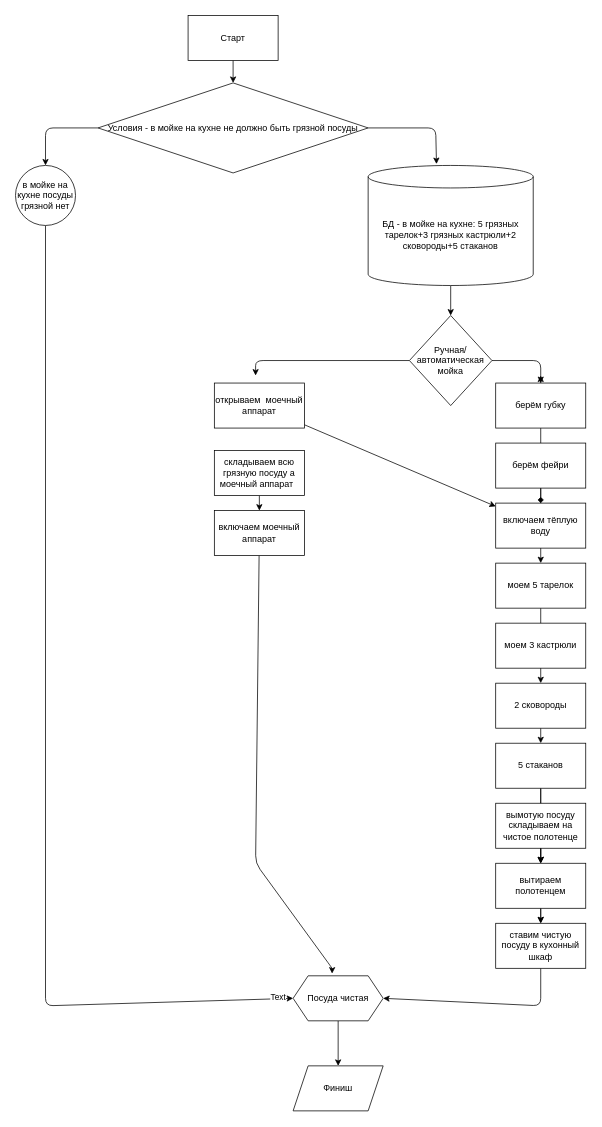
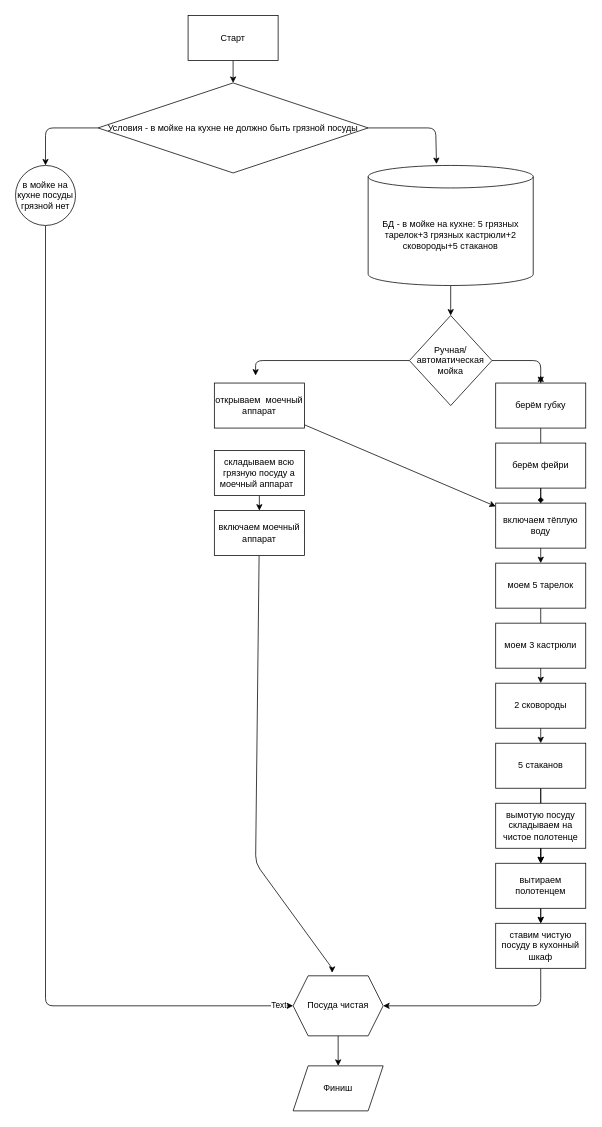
node "Посуда чистая": size 90x45 -> 90x60
